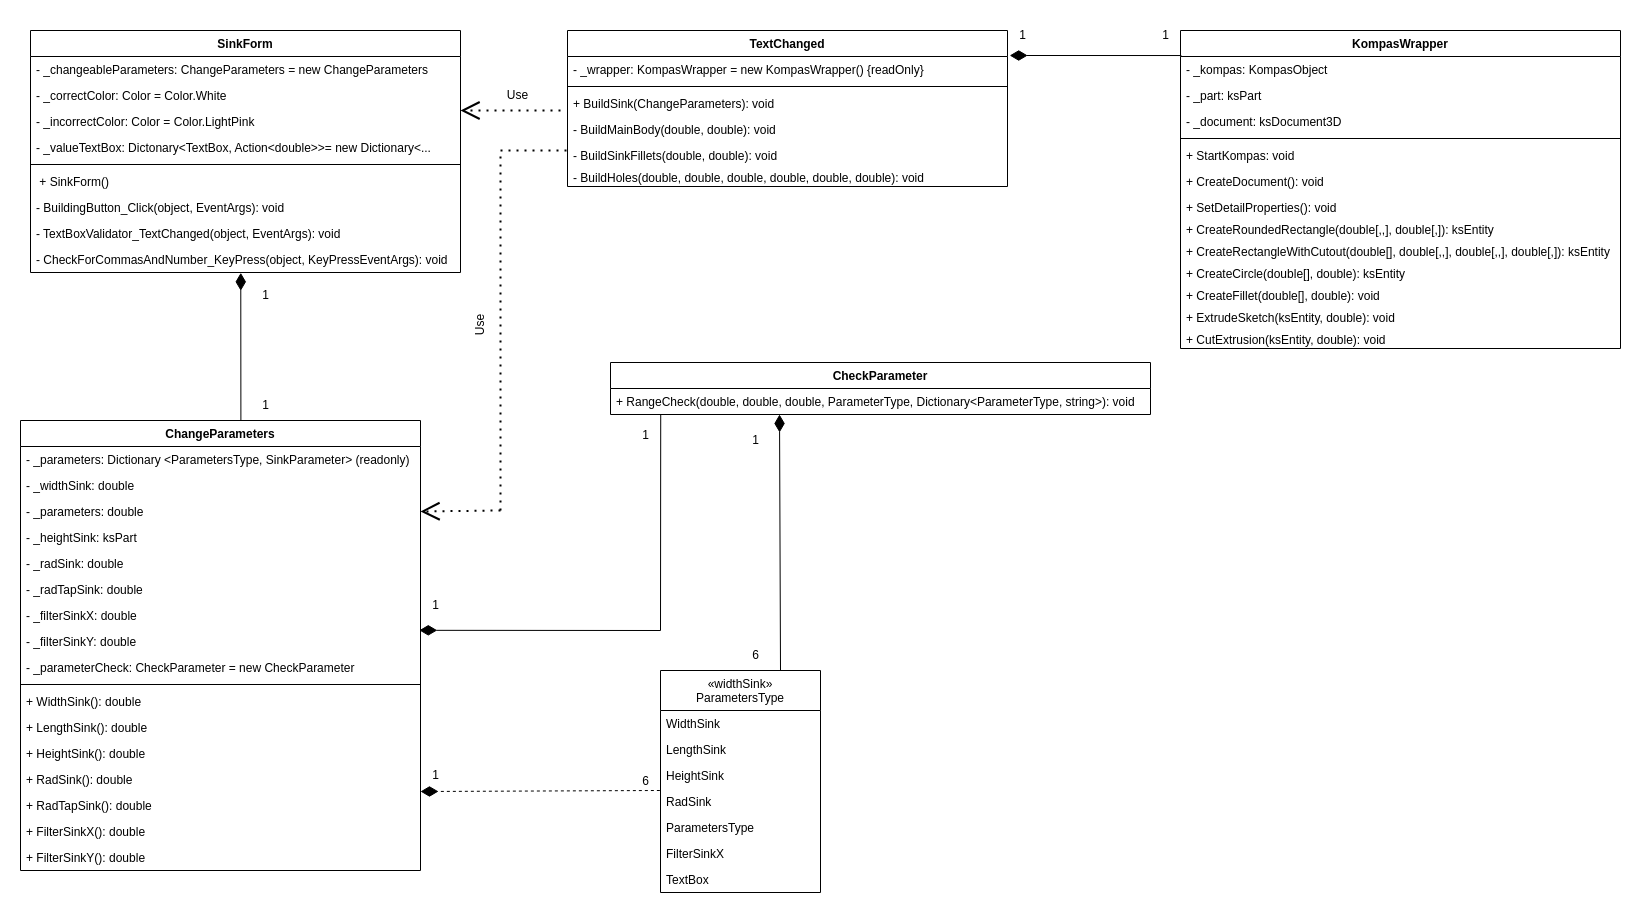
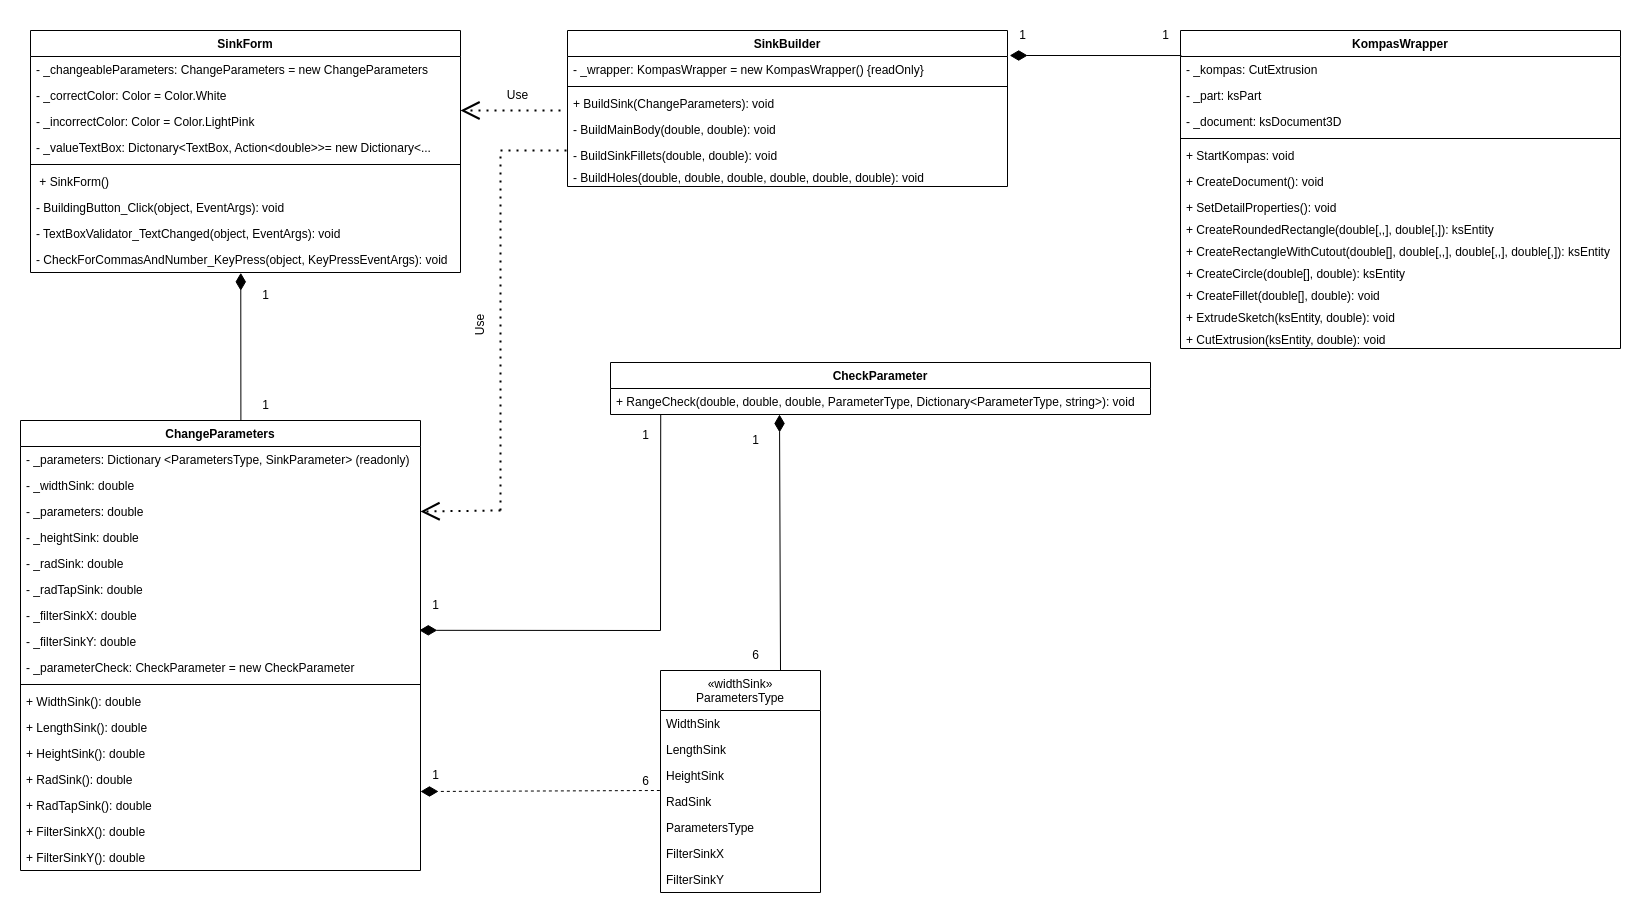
node "TextChanged": label "TextChanged" -> "SinkBuilder"
node "- _kompas: KompasObject": label "- _kompas: KompasObject" -> "- _kompas: CutExtrusion"
node "- _heightSink: ksPart": label "- _heightSink: ksPart" -> "- _heightSink: double"
node "TextBox": label "TextBox" -> "FilterSinkY"
